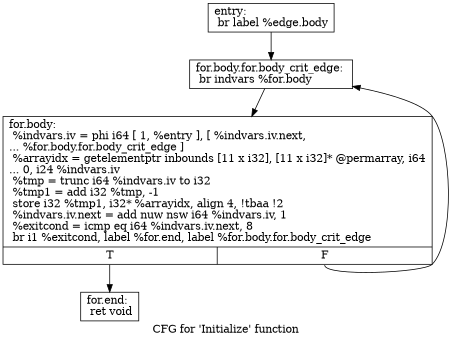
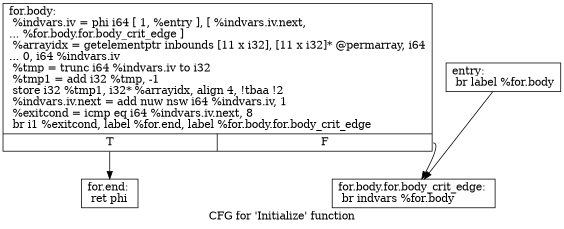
node "entry:": text "br label %edge.body" -> "br label %for.body"
edge "for.body.for.body_crit_edge:" -> "for.body:": removed
node "for.body:": text "... 0, i24 %indvars.iv" -> "... 0, i64 %indvars.iv"
node "for.end:": text "ret void" -> "ret phi"
